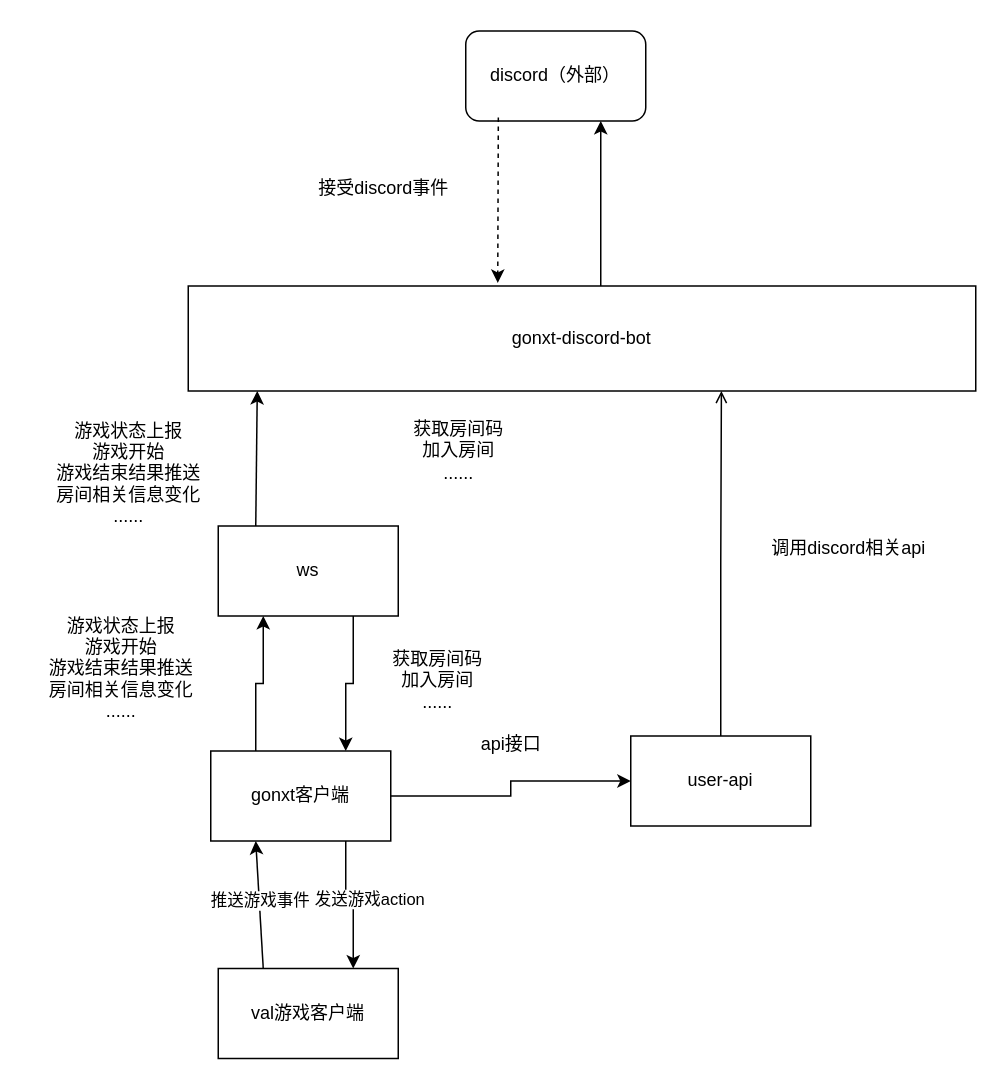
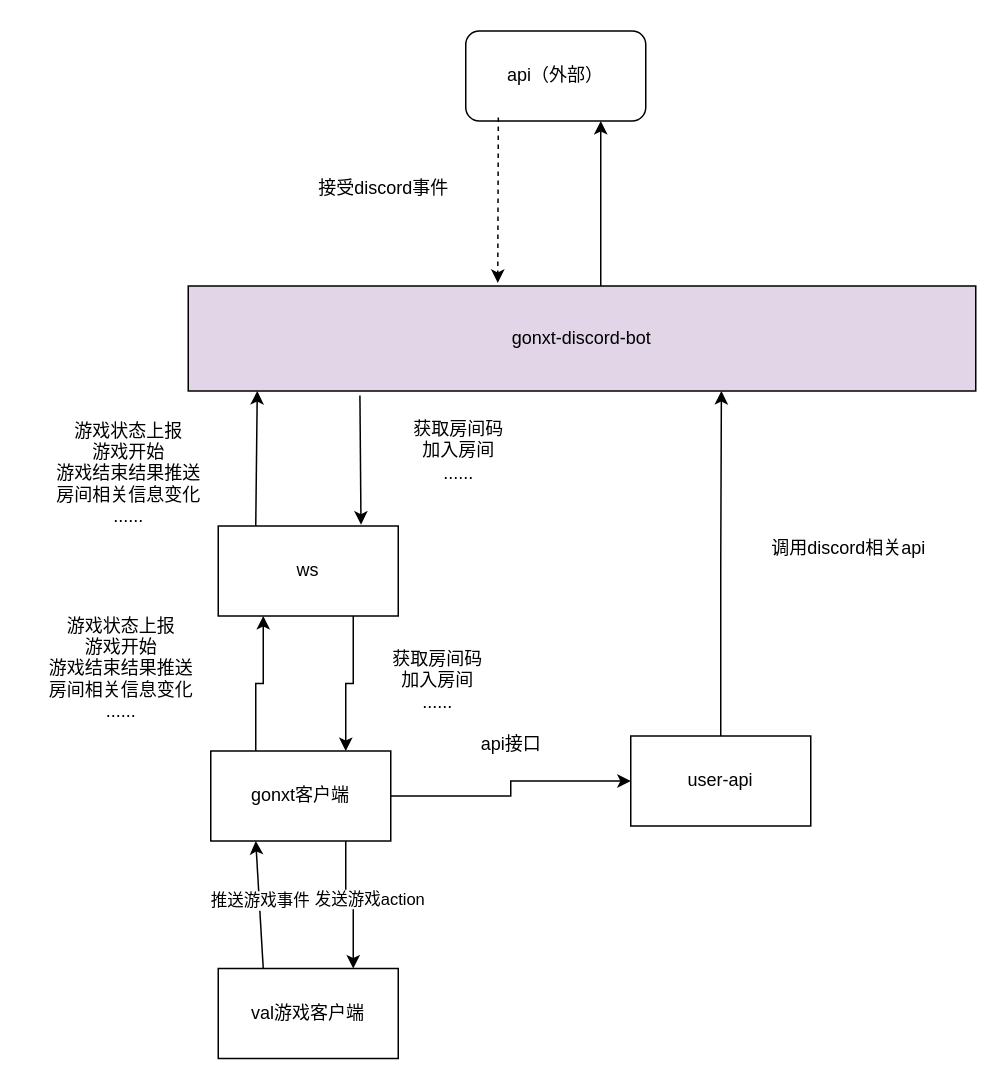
node "discord（外部）": label "discord（外部）" -> "api（外部）"
node "gonxt-discord-bot": fillcolor #ffffff -> #e1d5e7
edge "user-api" -> "gonxt-discord-bot": arrowhead open -> classic
edge "gonxt-discord-bot" -> "ws": added
